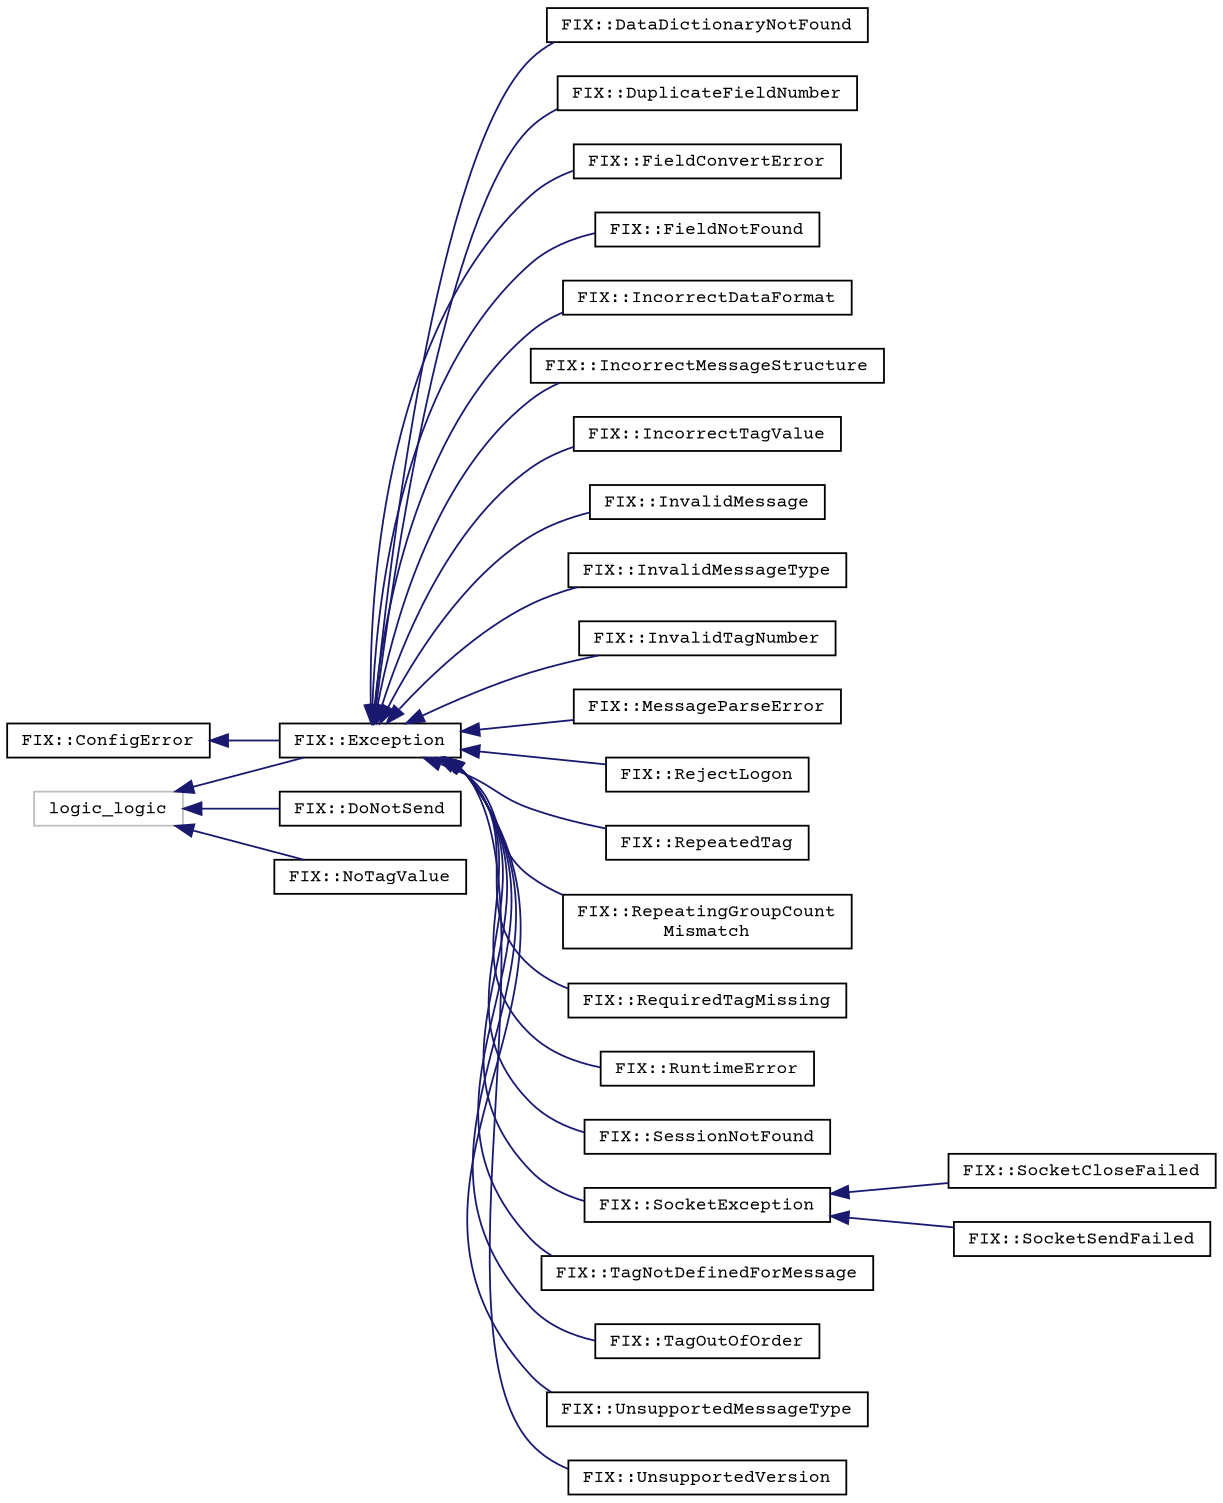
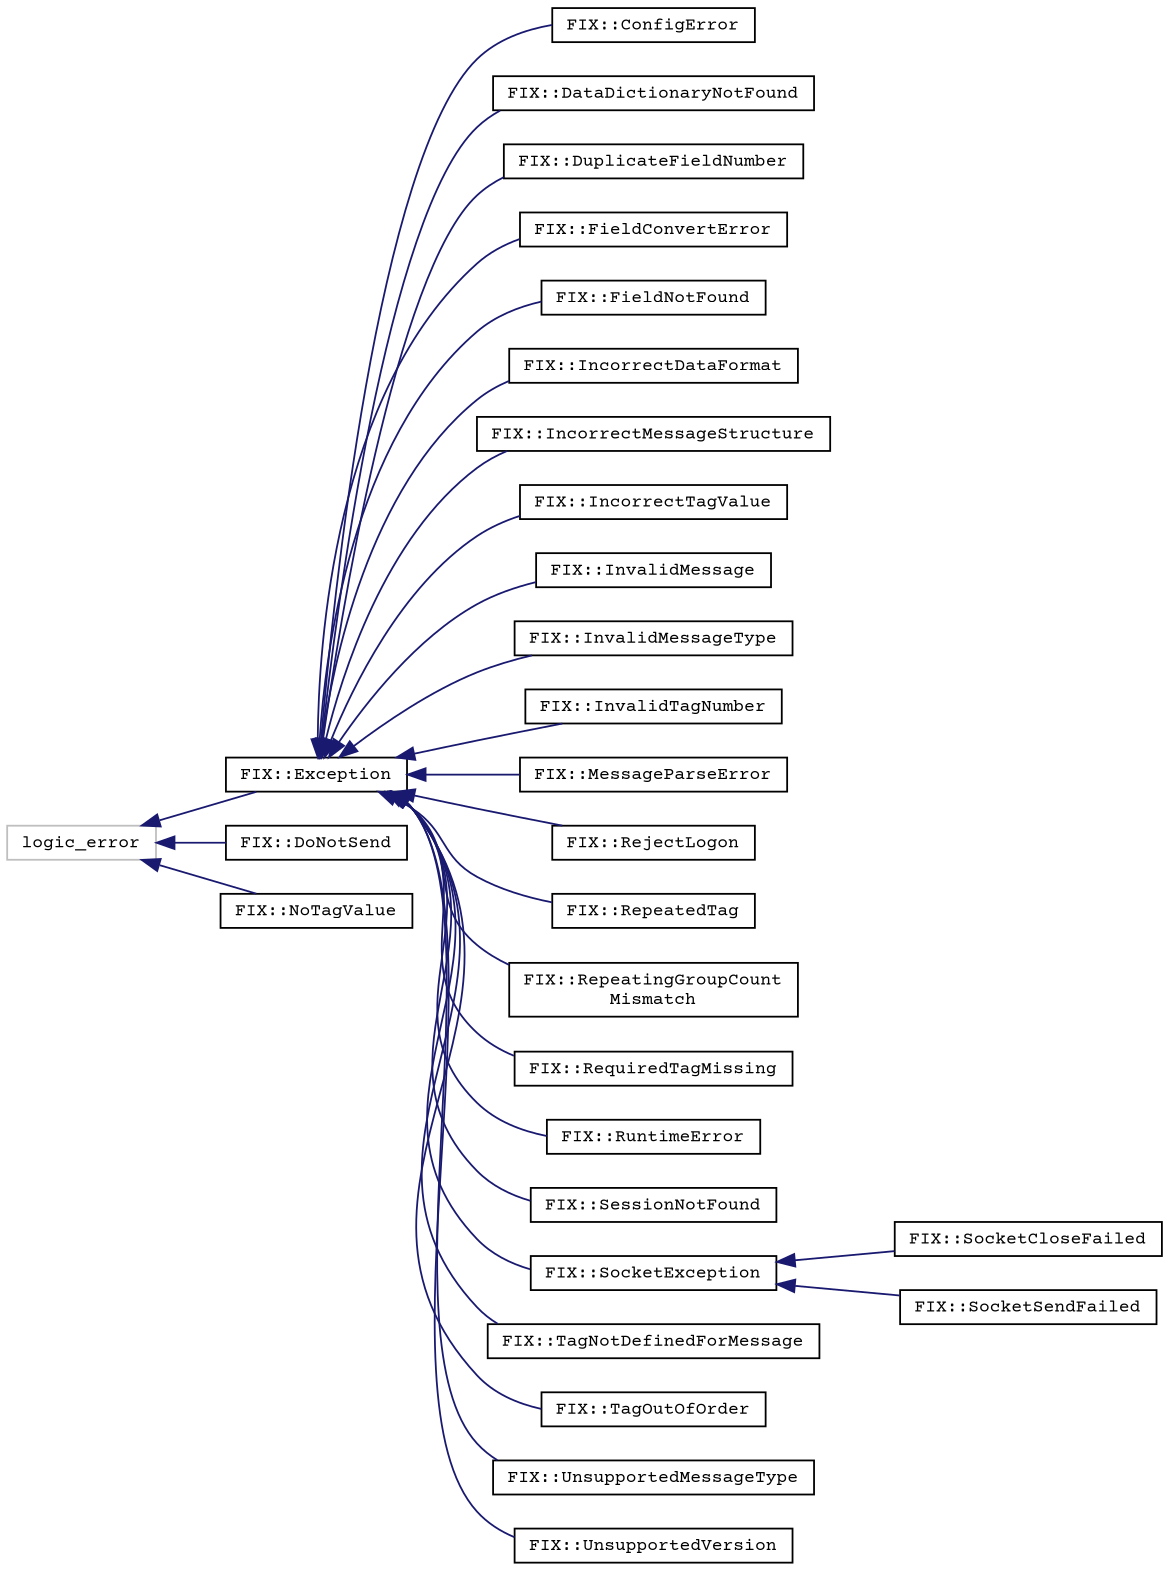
edge "FIX::Exception" -> "FIX::ConfigError": reversed
node "logic_logic": label "logic_logic" -> "logic_error"
